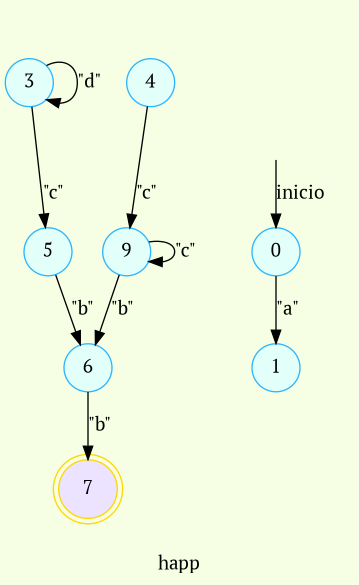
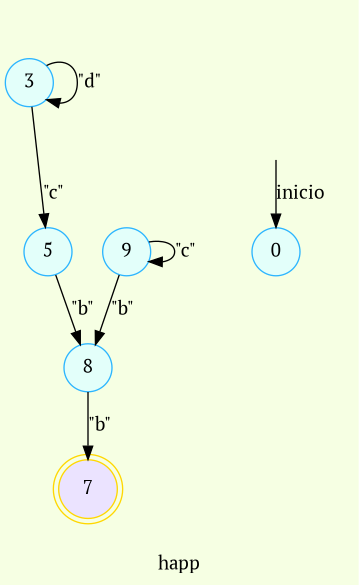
node "4": removed
node "6": label "6" -> "8"
node "1": removed
